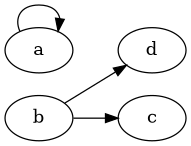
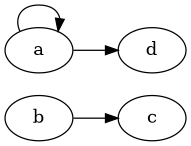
edge "b" -> "d": now "a" -> "d"
